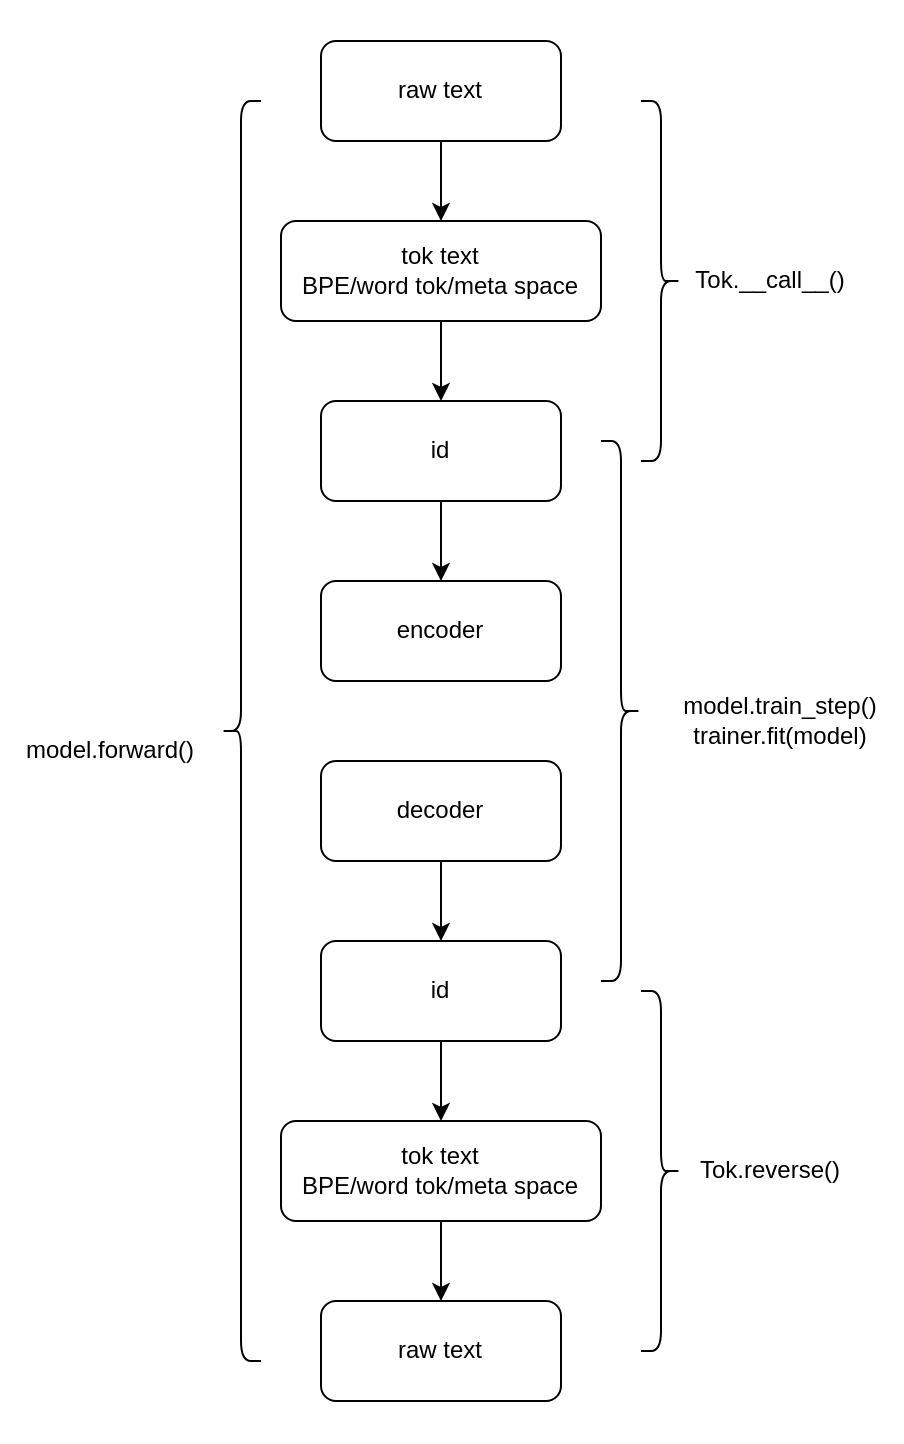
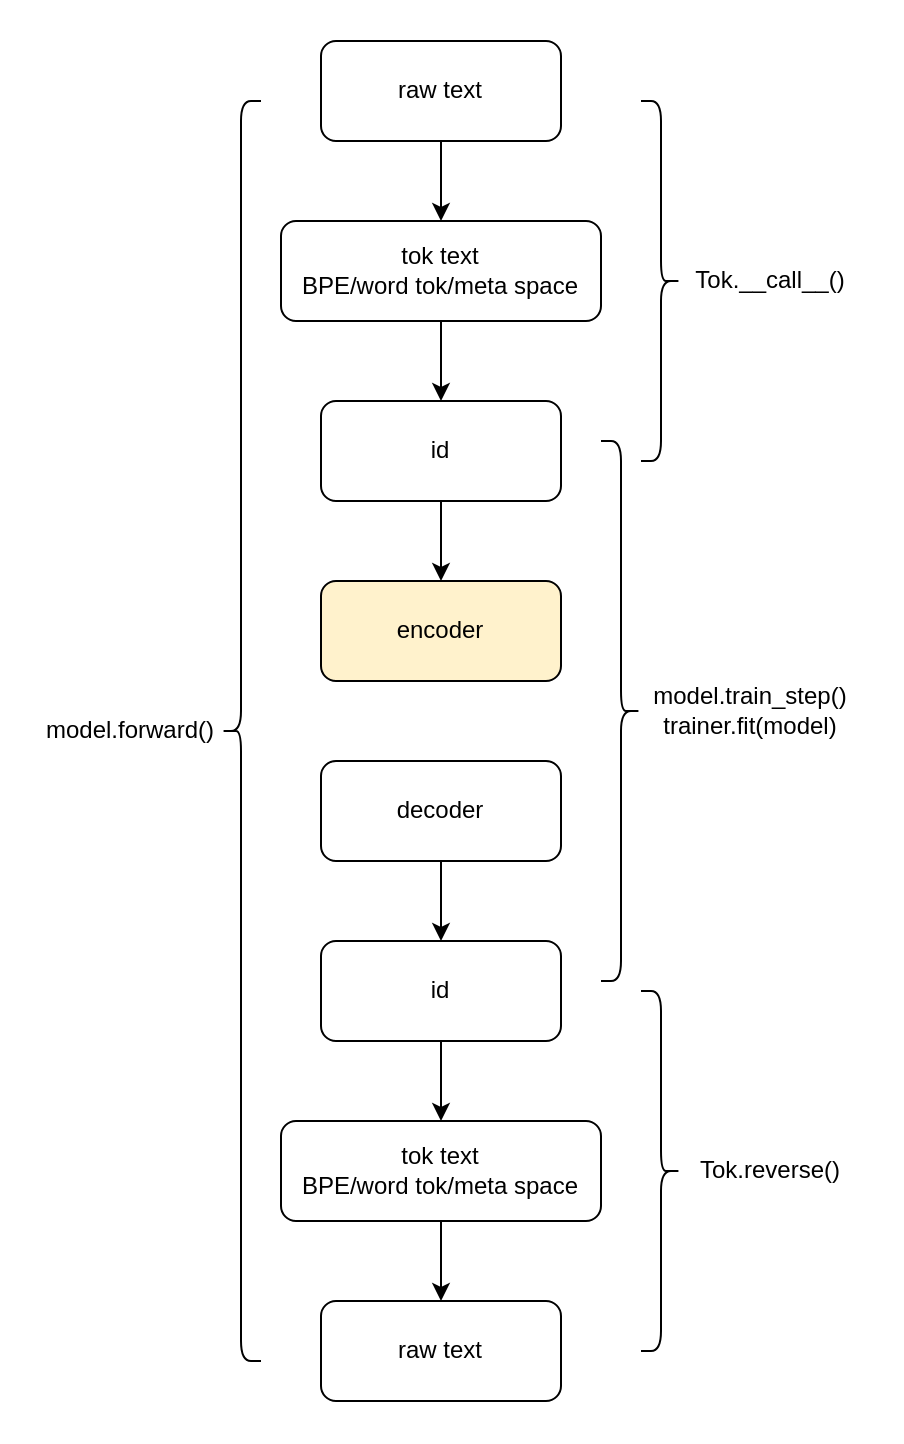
node "encoder": fillcolor #ffffff -> #fff2cc
node "model.train_step() trainer.fit(model)": moved (781, 721) -> (751, 711)
node "model.forward()": moved (111, 751) -> (131, 731)
